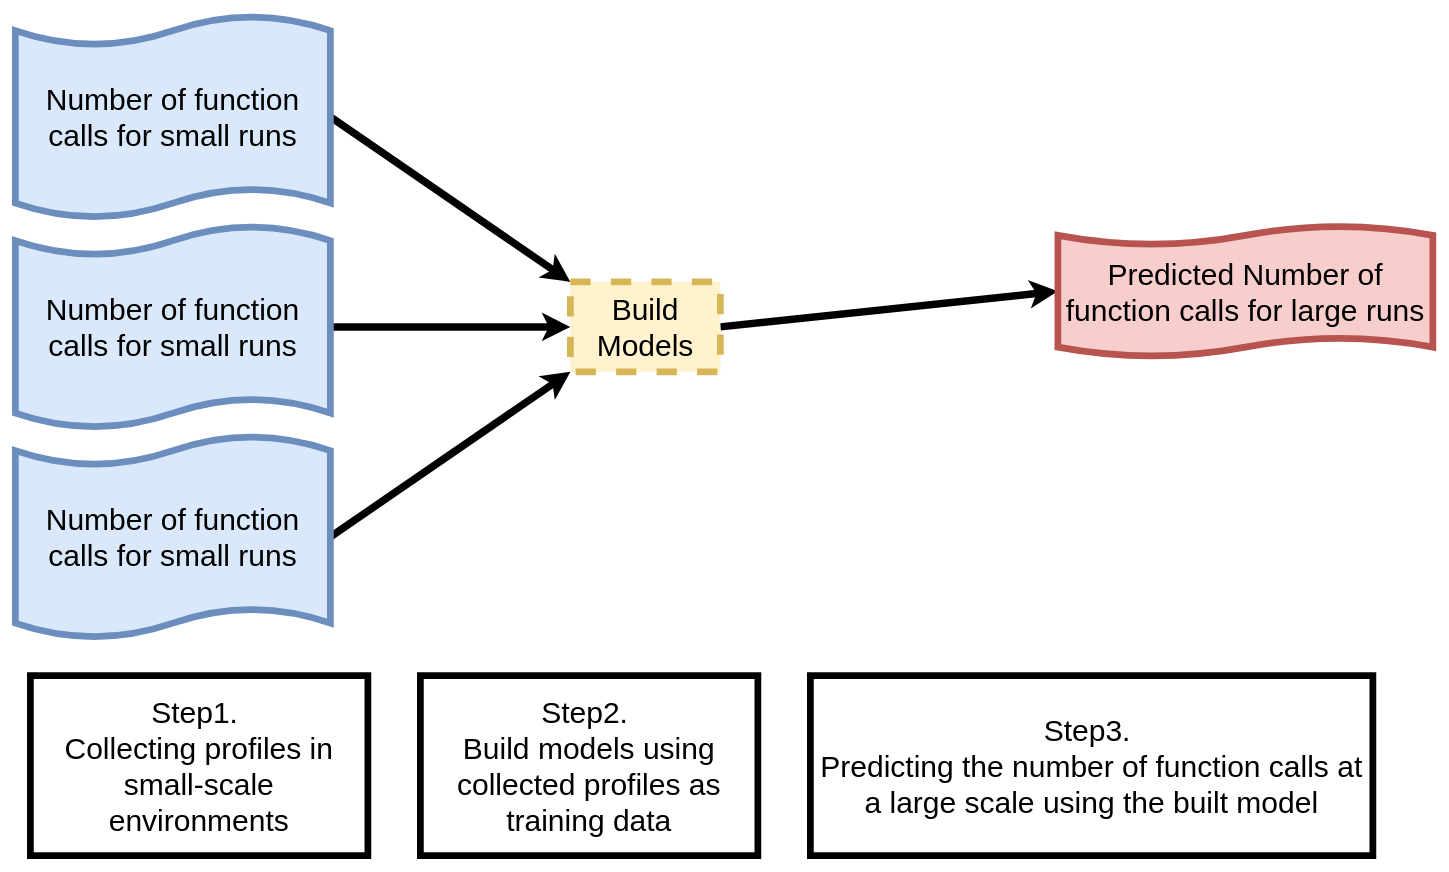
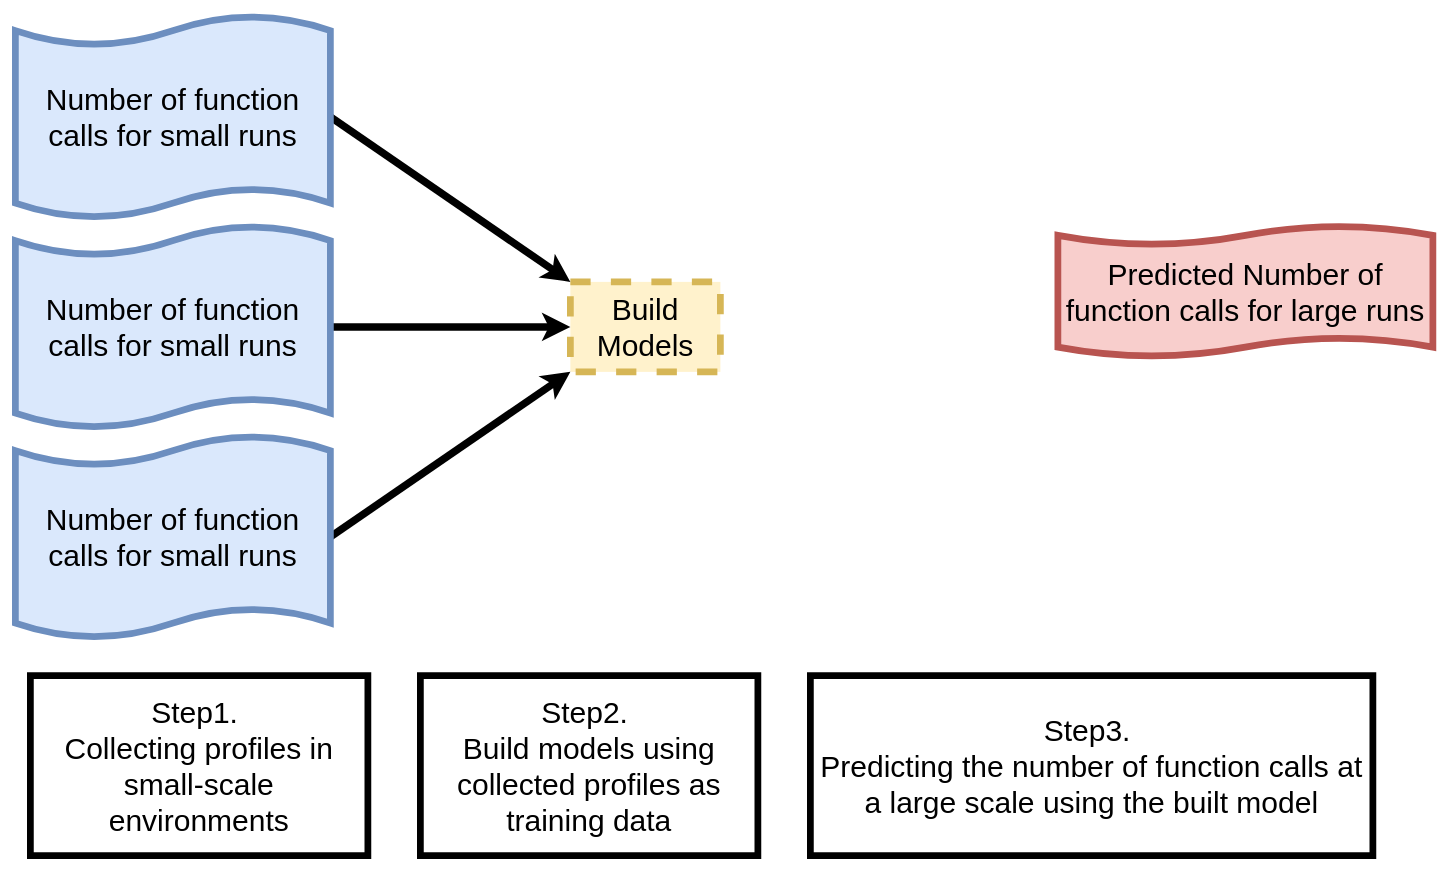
edge "Build Models" -> "Predicted Number of function calls for large runs": removed
